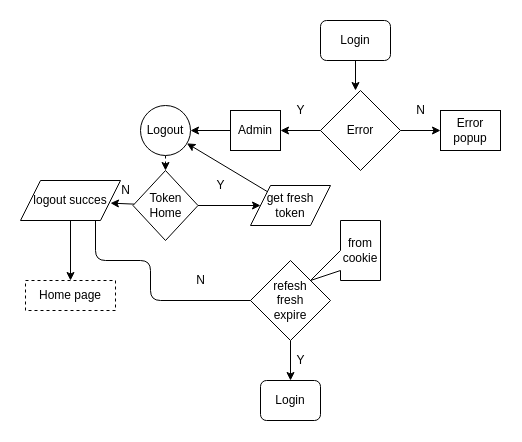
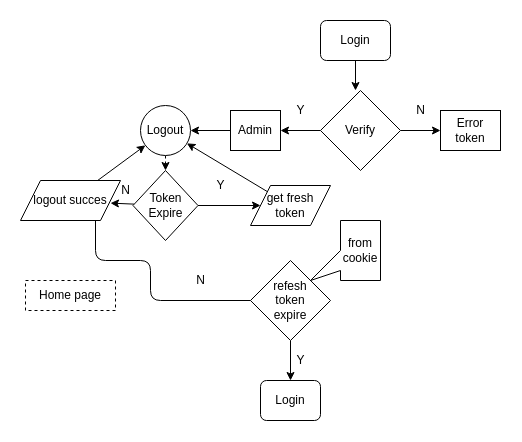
node "Error": label "Error" -> "Verify"
node "Error popup": label "Error popup" -> "Error token"
node "Token Home": label "Token Home" -> "Token Expire"
edge "logout succes" -> "Home page": now "logout succes" -> "Logout"
node "refesh fresh expire": label "refesh fresh expire" -> "refesh token expire"
